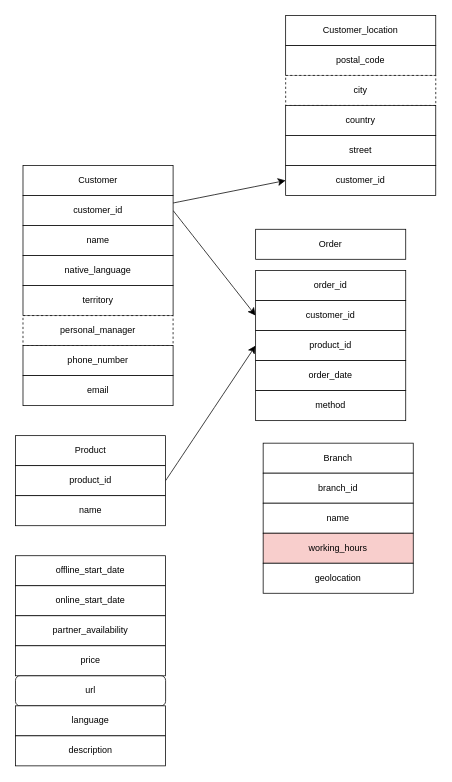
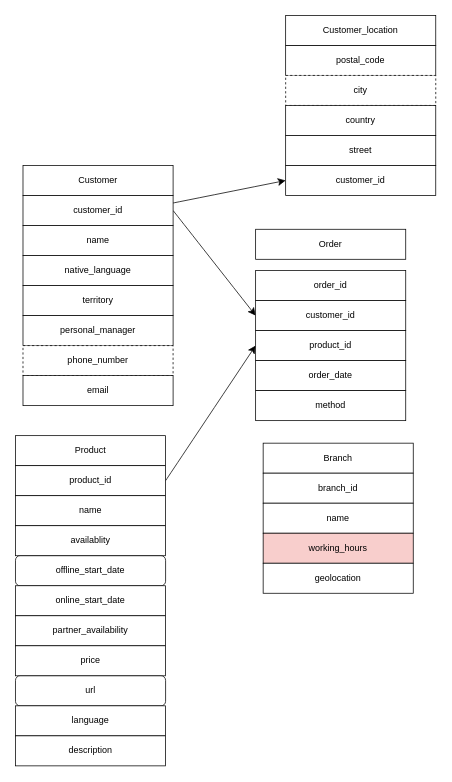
node "personal_manager": style dashed -> solid
node "phone_number": style solid -> dashed
node "availablity": added
node "offline_start_date": shape rectangle -> rounded rectangle
